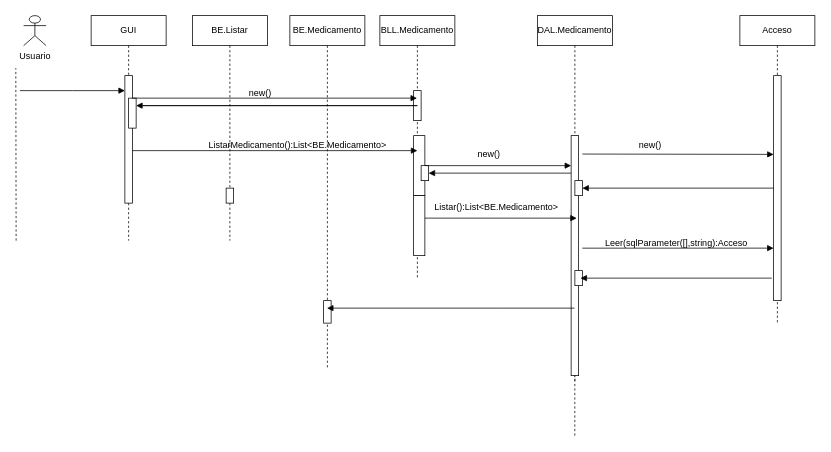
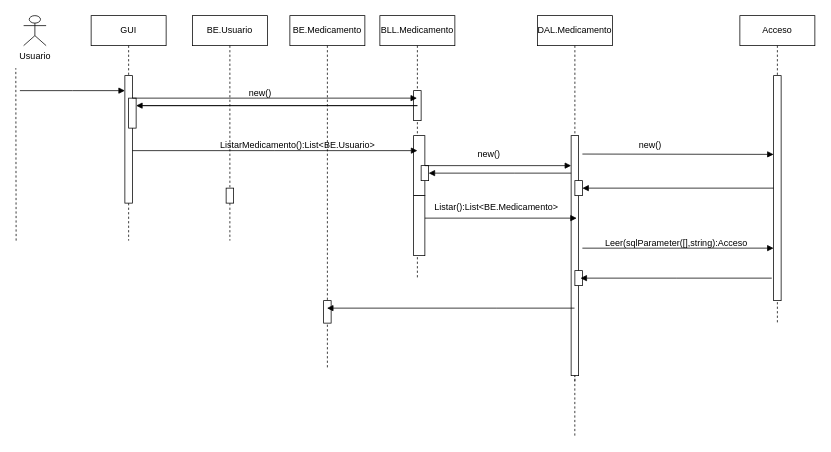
node "BE.Listar": label "BE.Listar" -> "BE.Usuario"
node "ListarMedicamento():List<BE.Medicamento>": label "ListarMedicamento():List<BE.Medicamento>" -> "ListarMedicamento():List<BE.Usuario>"
